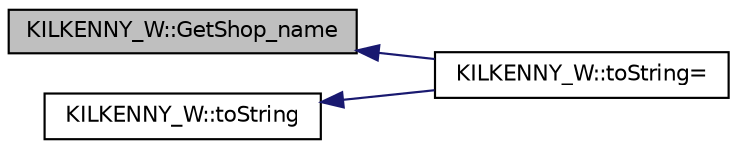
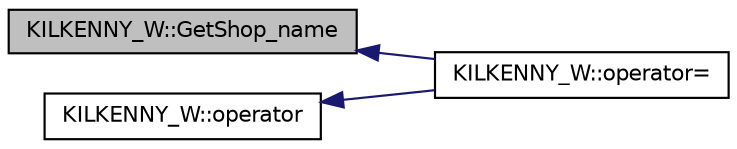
node "KILKENNY_W::toString=": label "KILKENNY_W::toString=" -> "KILKENNY_W::operator="
node "KILKENNY_W::toString": label "KILKENNY_W::toString" -> "KILKENNY_W::operator"
